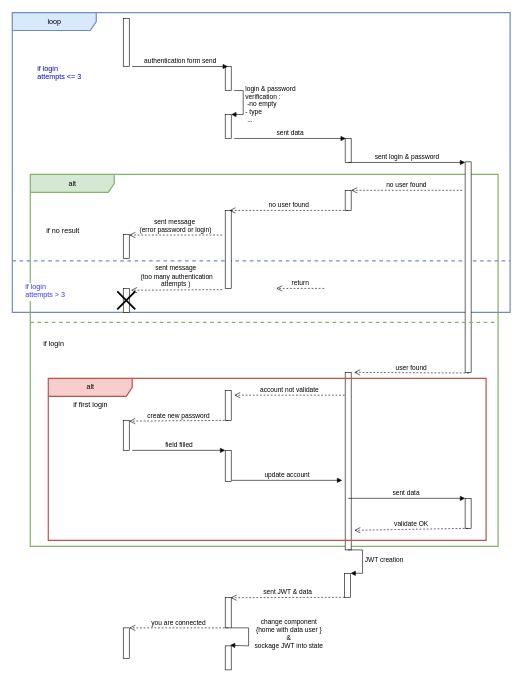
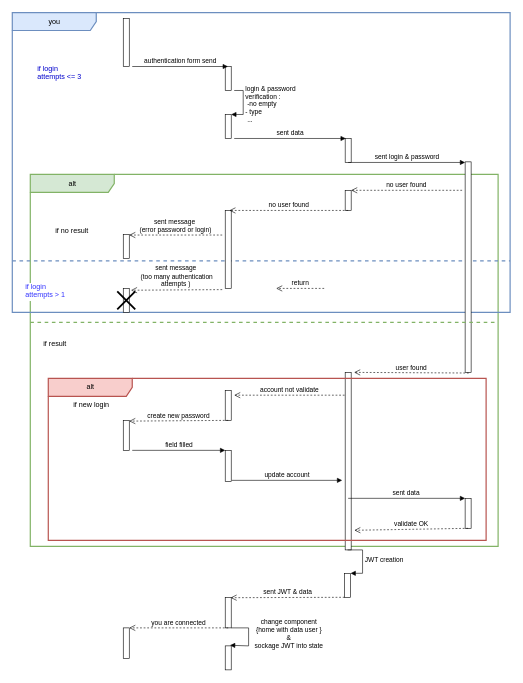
node "loop": label "loop" -> "you"
node "if no result": moved (63, 204) -> (72, 204)
node "if login attempts > 3": label "if login attempts > 3" -> "if login attempts > 1"
node "if login": label "if login" -> "if result"
node "if first login": label "if first login" -> "if new login"
